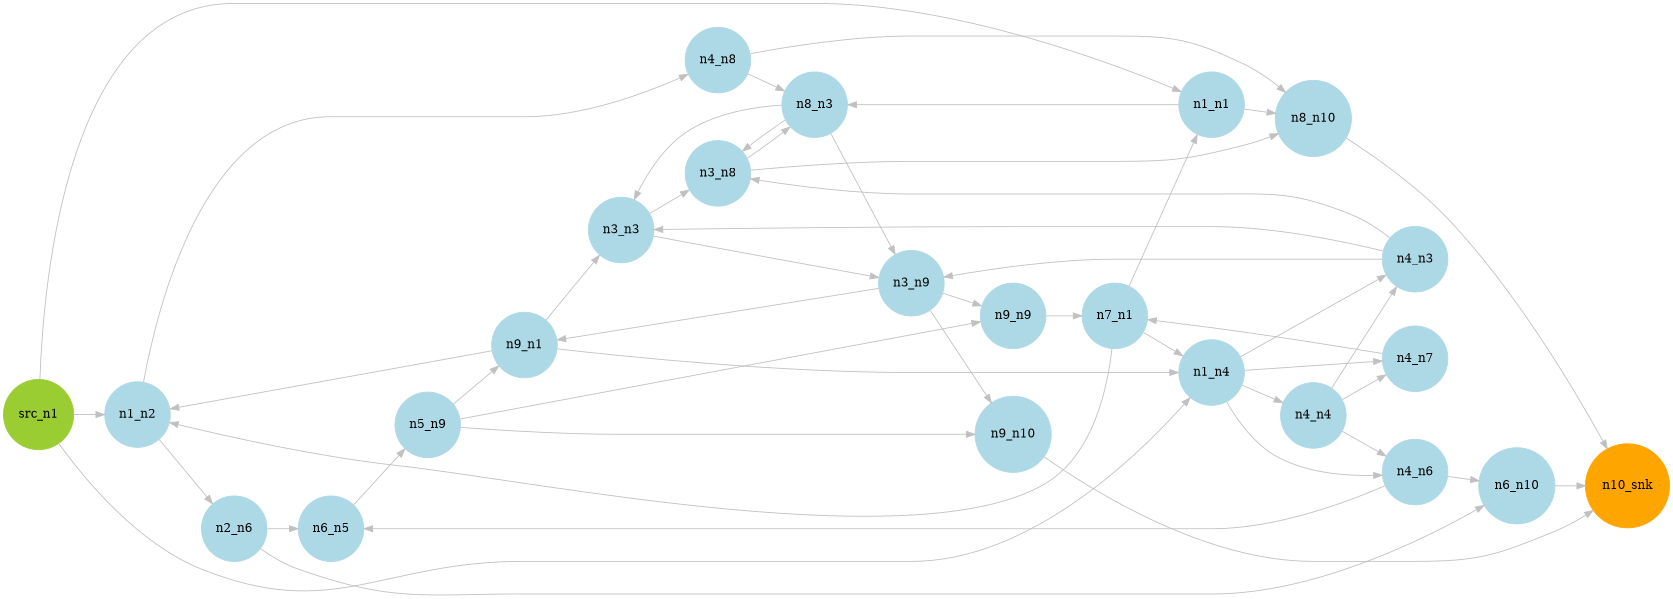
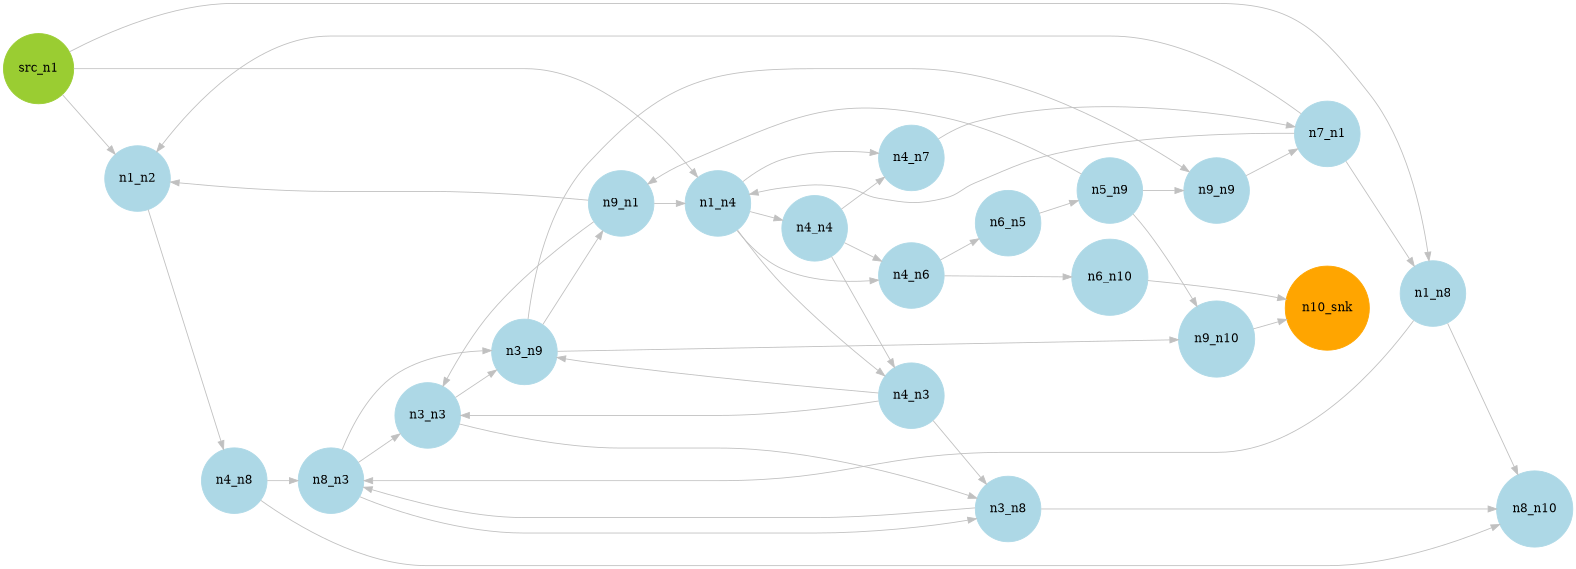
node "n1_n1": label "n1_n1" -> "n1_n8"
edge "n8_n10" -> "n10_snk": removed
node "n2_n6": removed
